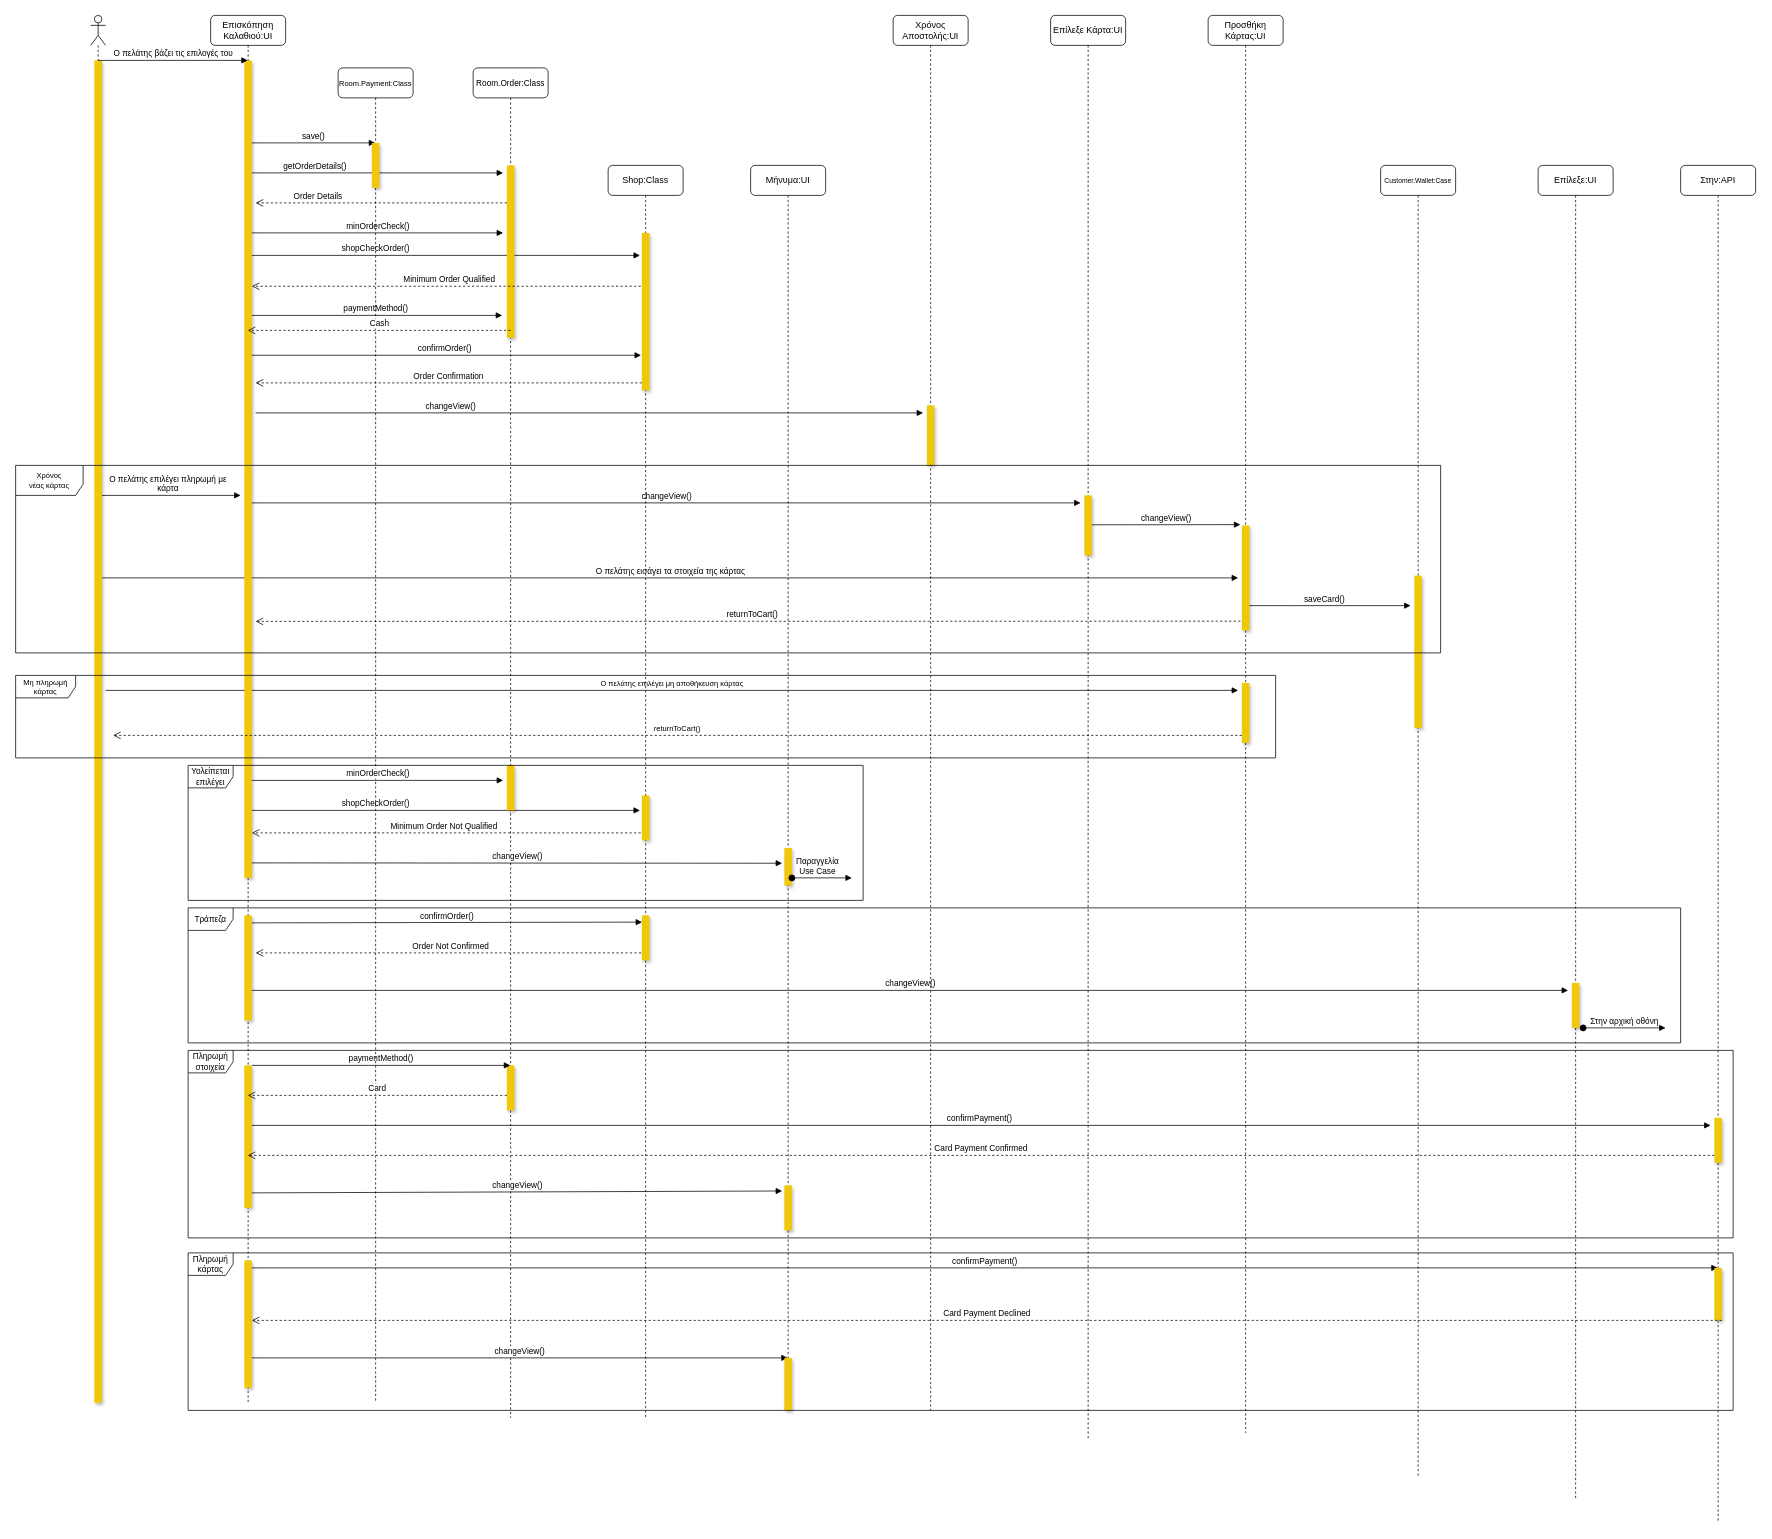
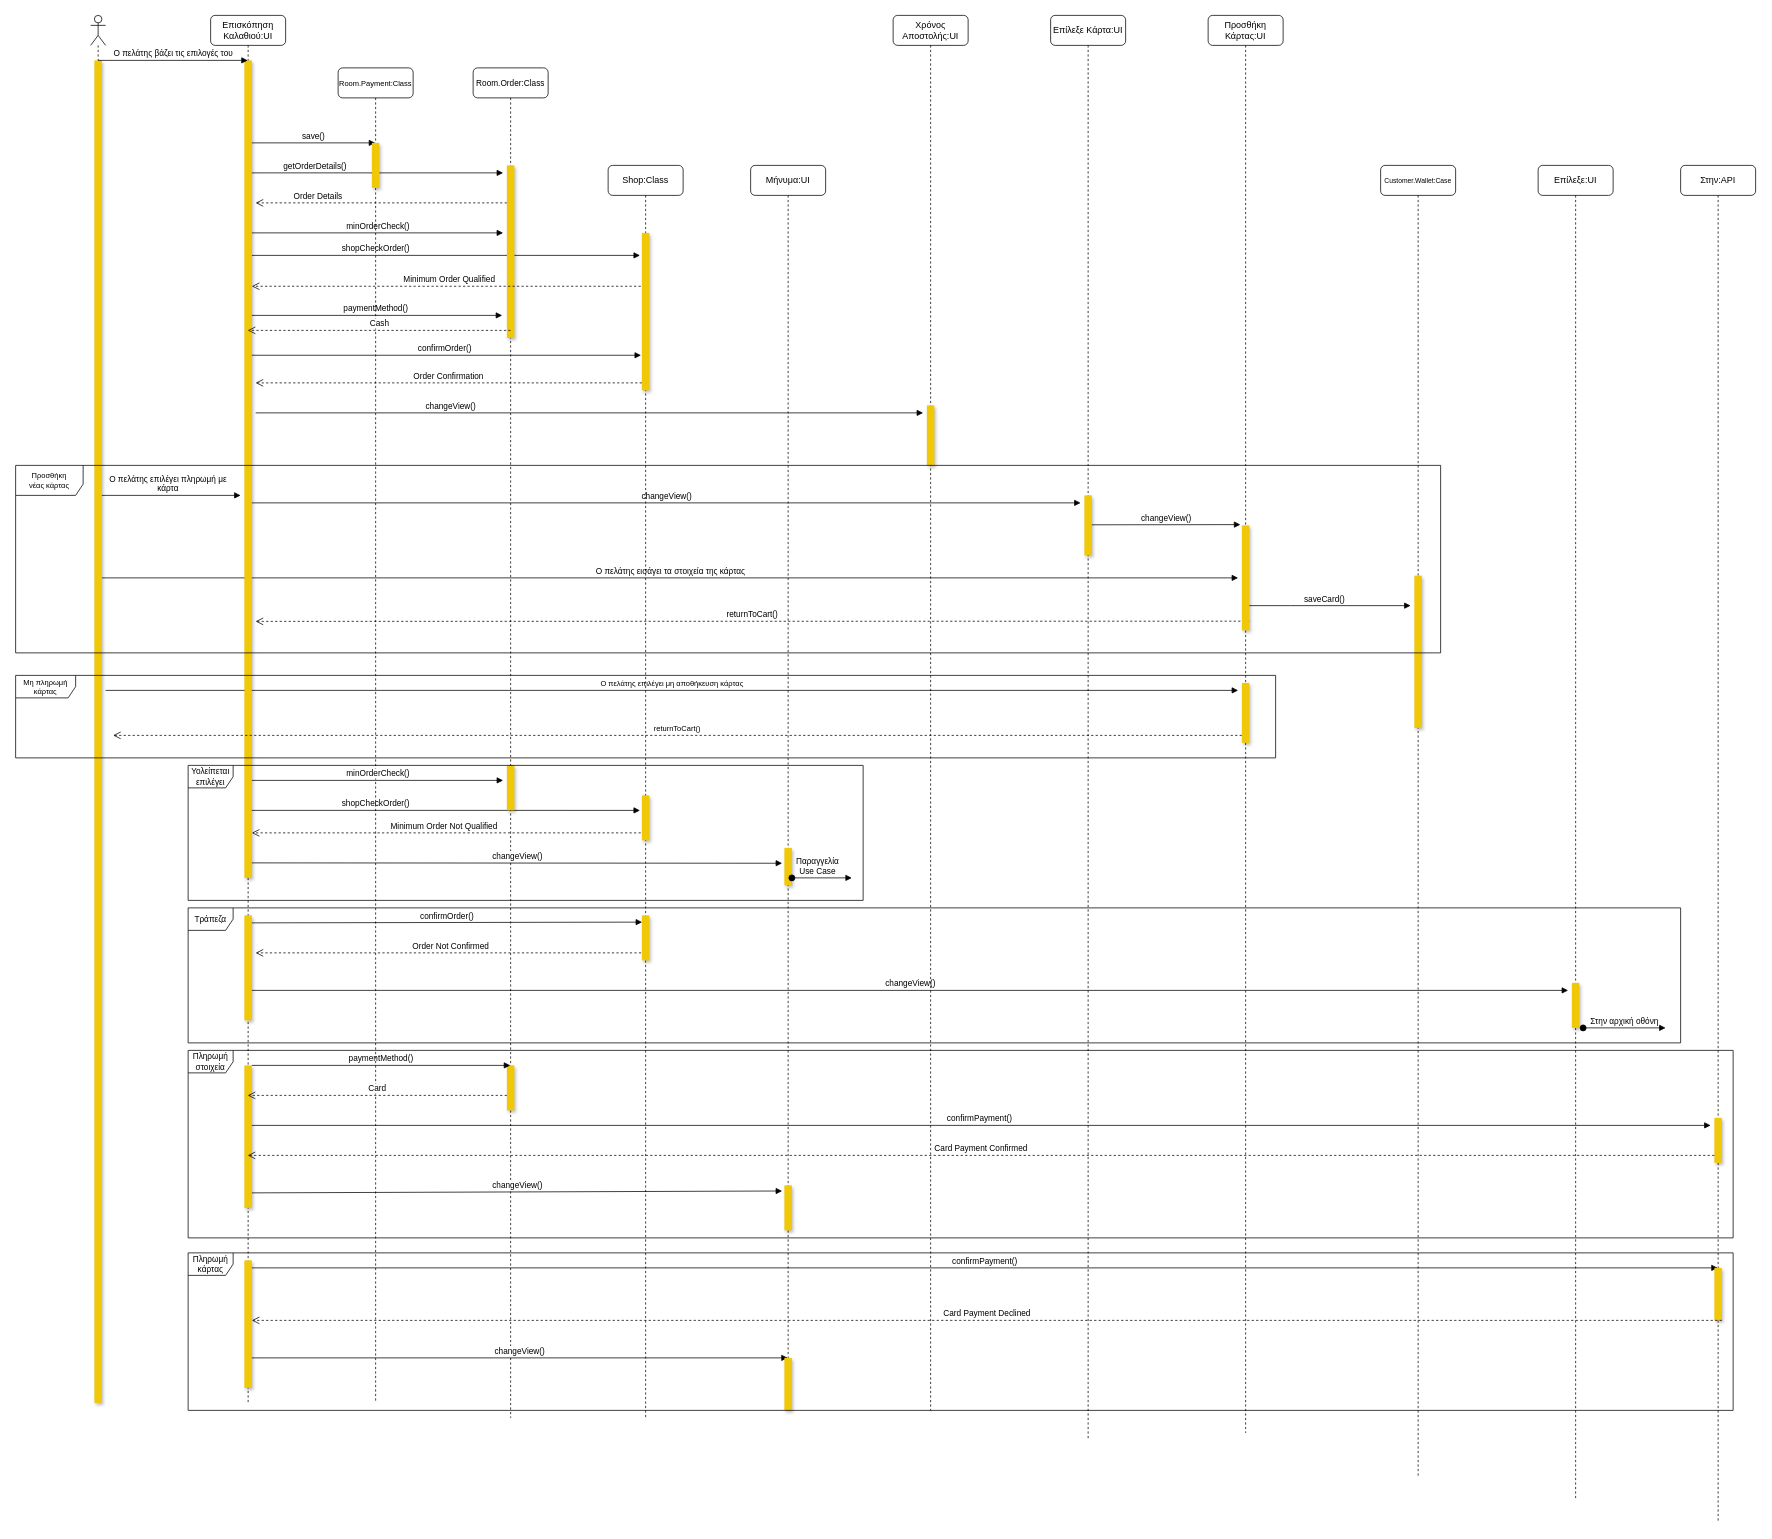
node "Χρόνος νέας κάρτας": label "Χρόνος νέας κάρτας" -> "Προσθήκη νέας κάρτας"
